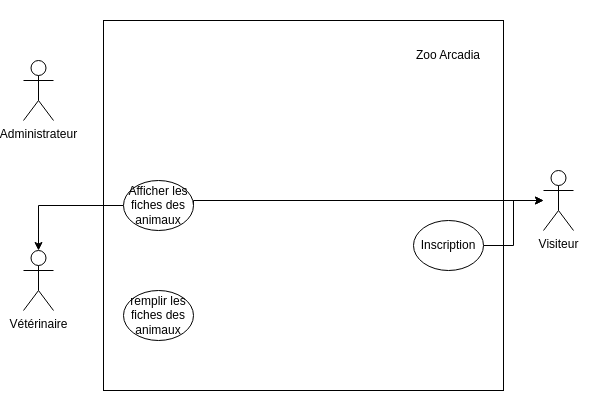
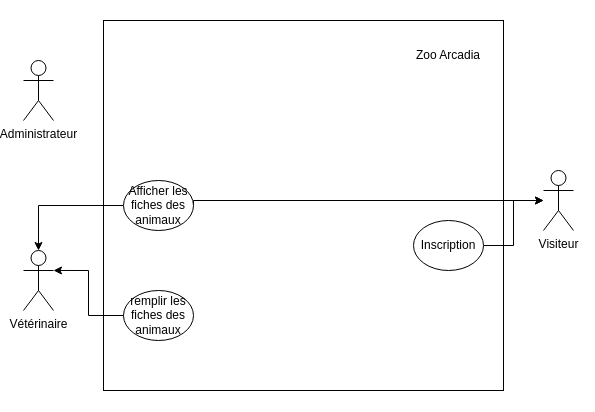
edge "remplir les fiches des animaux" -> "Vétérinaire": added
